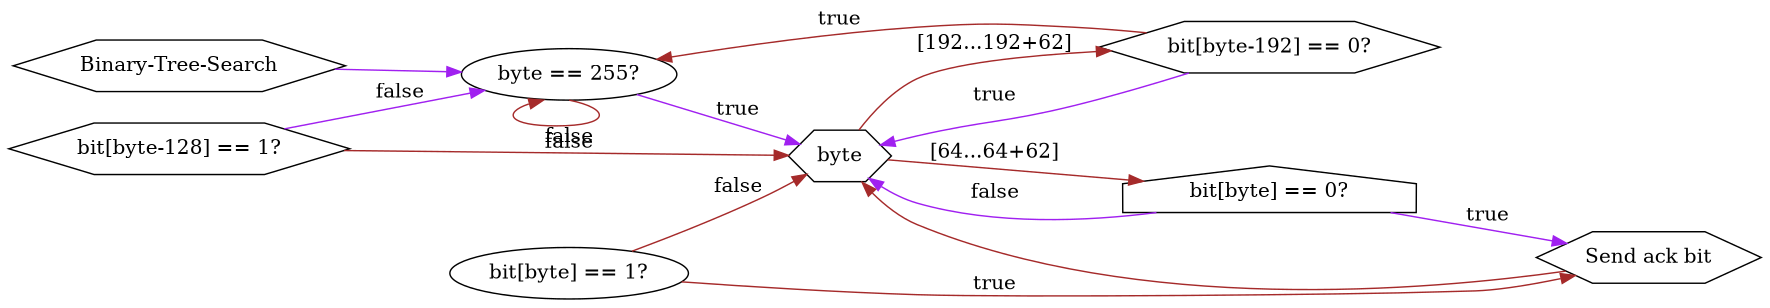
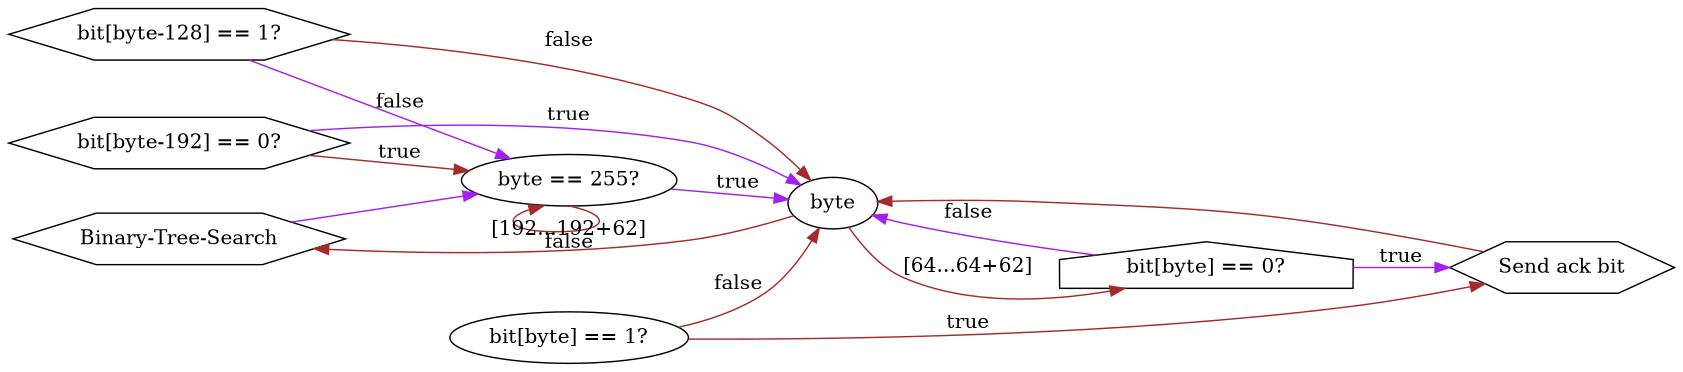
edge "byte" -> "bit[byte-192] == 0?": now "byte" -> "Binary-Tree-Search"
node "byte": shape hexagon -> ellipse
